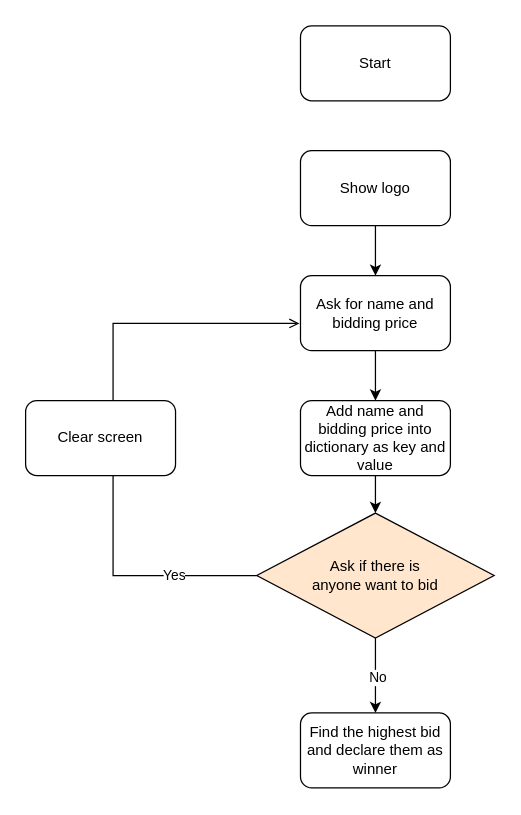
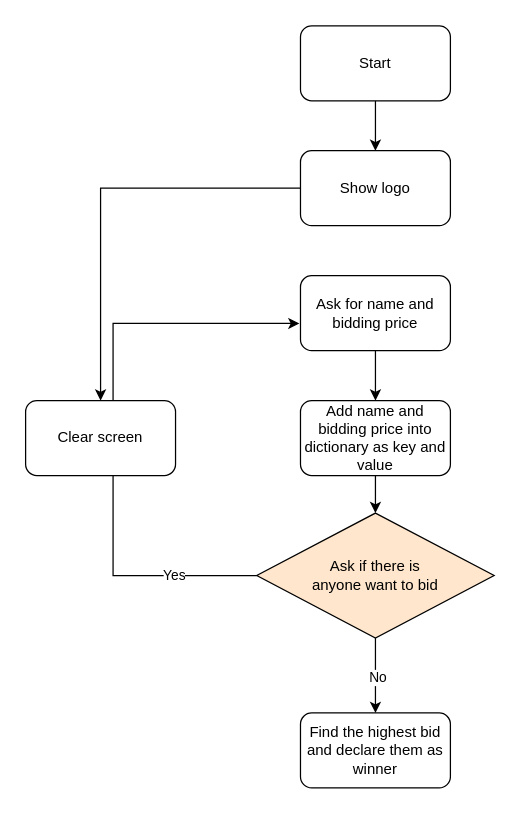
edge "Start" -> "Show logo": added
edge "Show logo" -> "Ask for name and bidding price": now "Show logo" -> "Clear screen"
edge "Ask if there is anyone want to bid" -> "Ask for name and bidding price": arrowhead open -> classic
